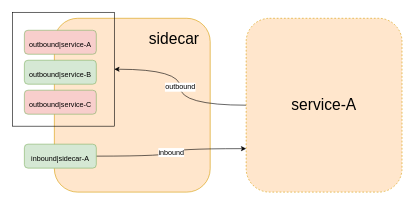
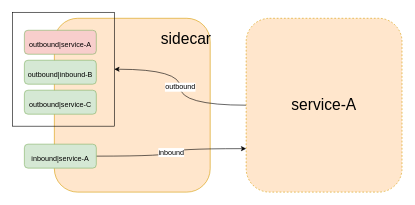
node "sidecar": moved (174, 39) -> (186, 39)
node "outbound|service-B": label "outbound|service-B" -> "outbound|inbound-B"
node "outbound|service-C": fillcolor #f8cecc -> #d5e8d4
node "inbound|sidecar-A": label "inbound|sidecar-A" -> "inbound|service-A"
